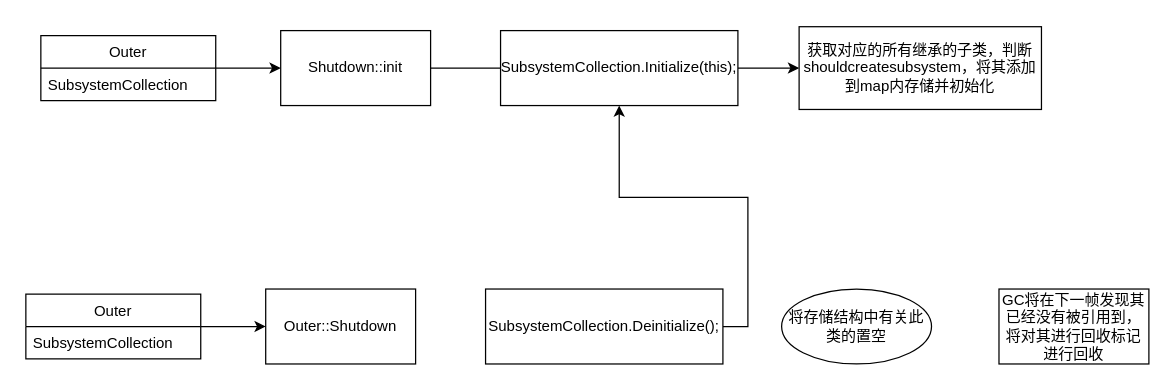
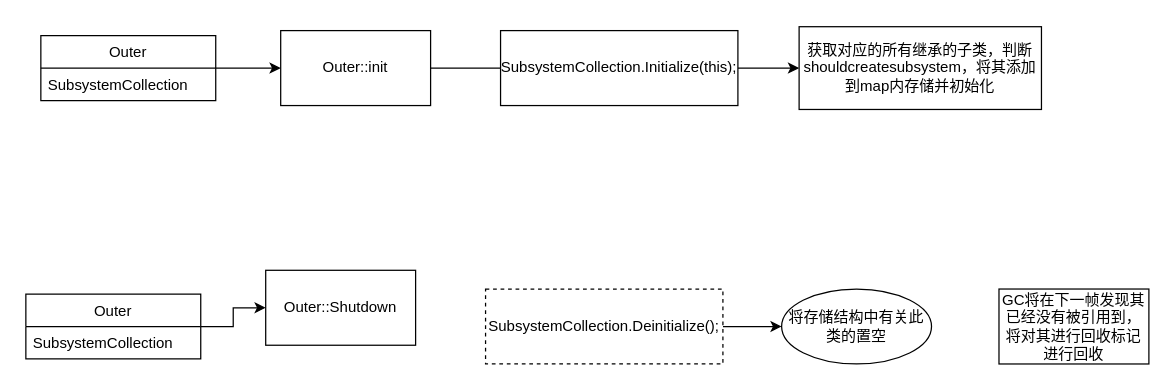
node "Shutdown::init": label "Shutdown::init" -> "Outer::init"
edge "SubsystemCollection.Deinitialize();" -> "SubsystemCollection.Initialize(this);": now "SubsystemCollection.Deinitialize();" -> "将存储结构中有关此类的置空"
node "Outer::Shutdown": moved (341, 327) -> (341, 308)
node "SubsystemCollection.Deinitialize();": style solid -> dashed
